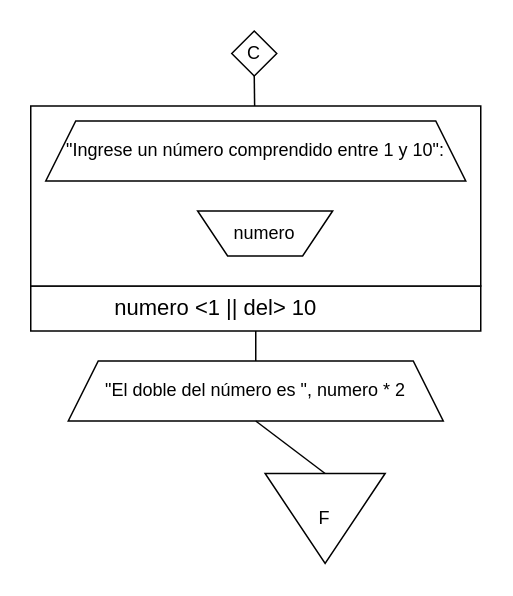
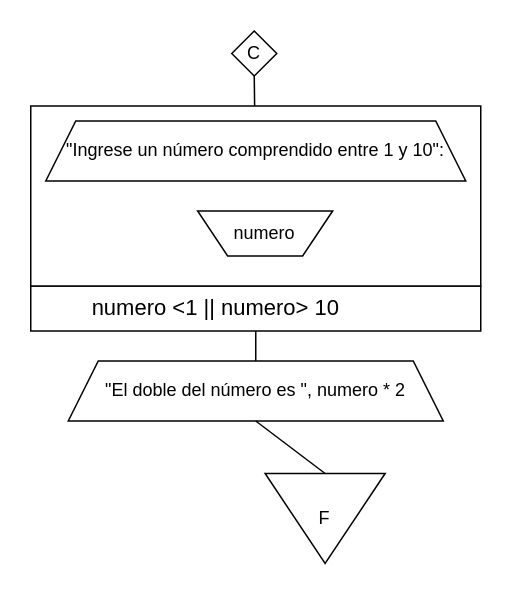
node "numero <1 || del> 10": label "numero <1 || del> 10" -> "numero <1 || numero> 10"
